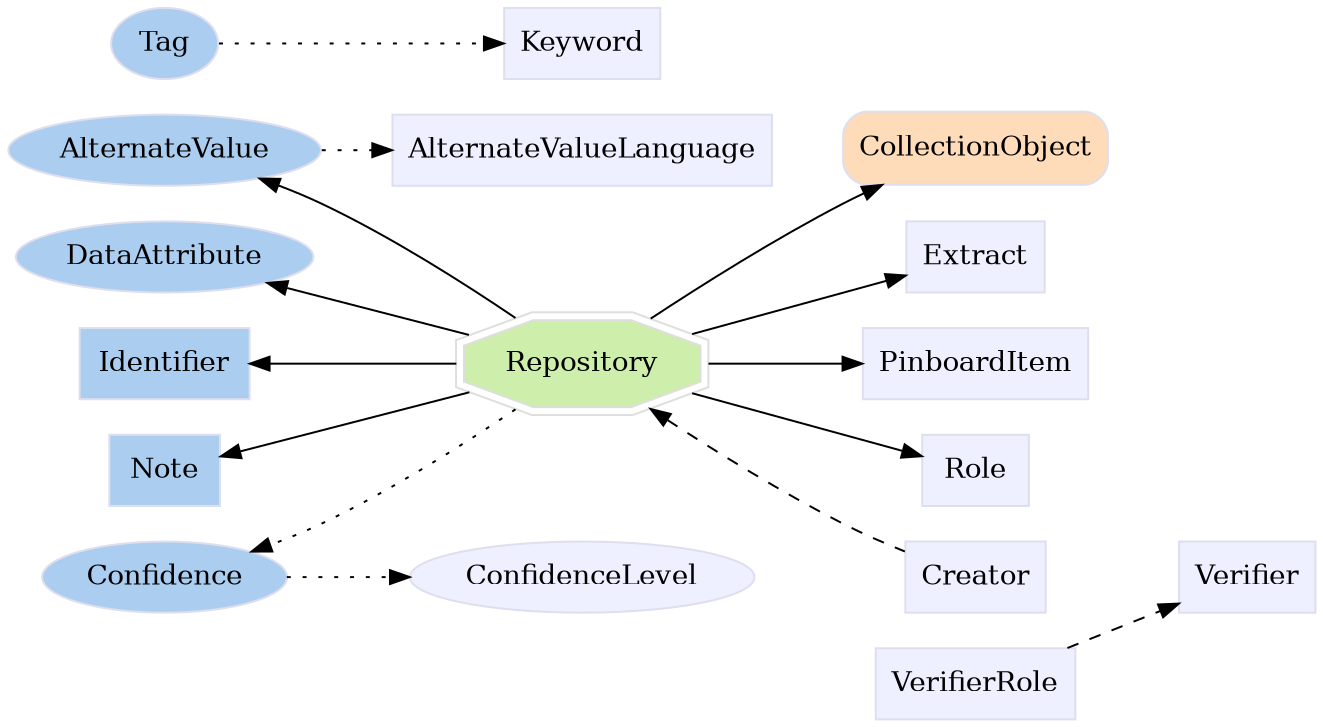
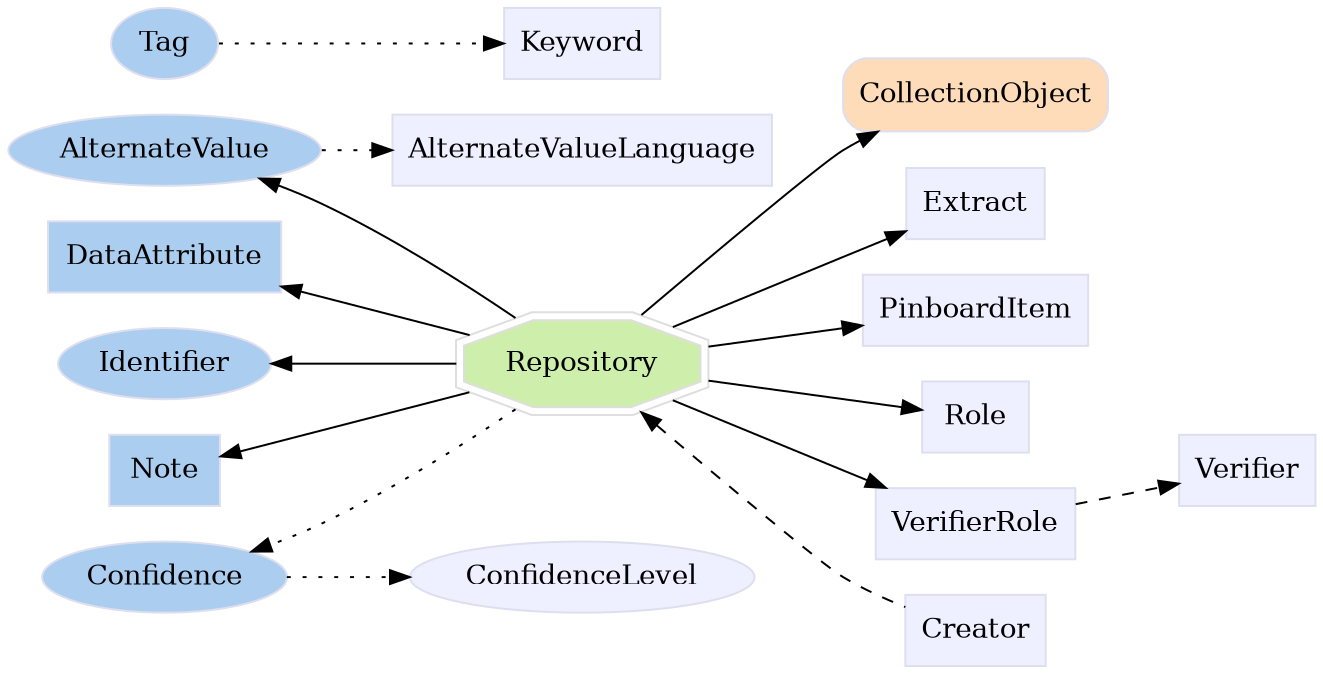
node "DataAttribute": shape ellipse -> box
node "Identifier": shape box -> ellipse
edge "Repository" -> "VerifierRole": added
